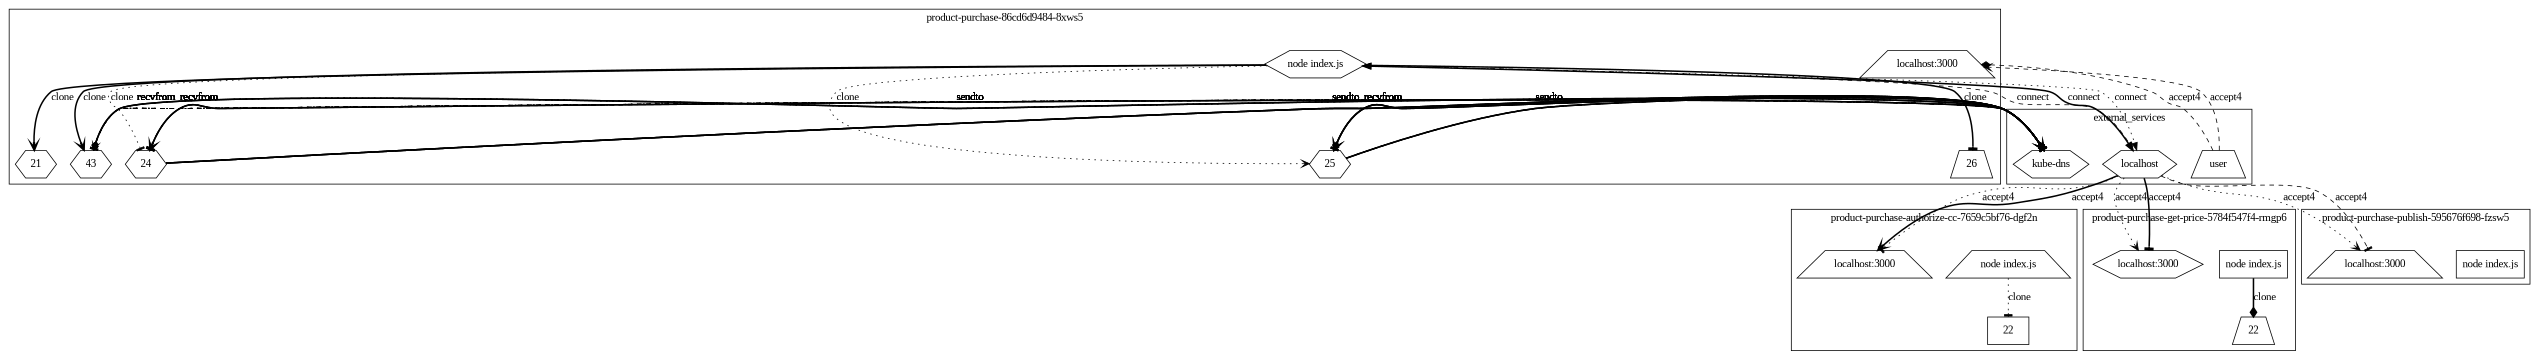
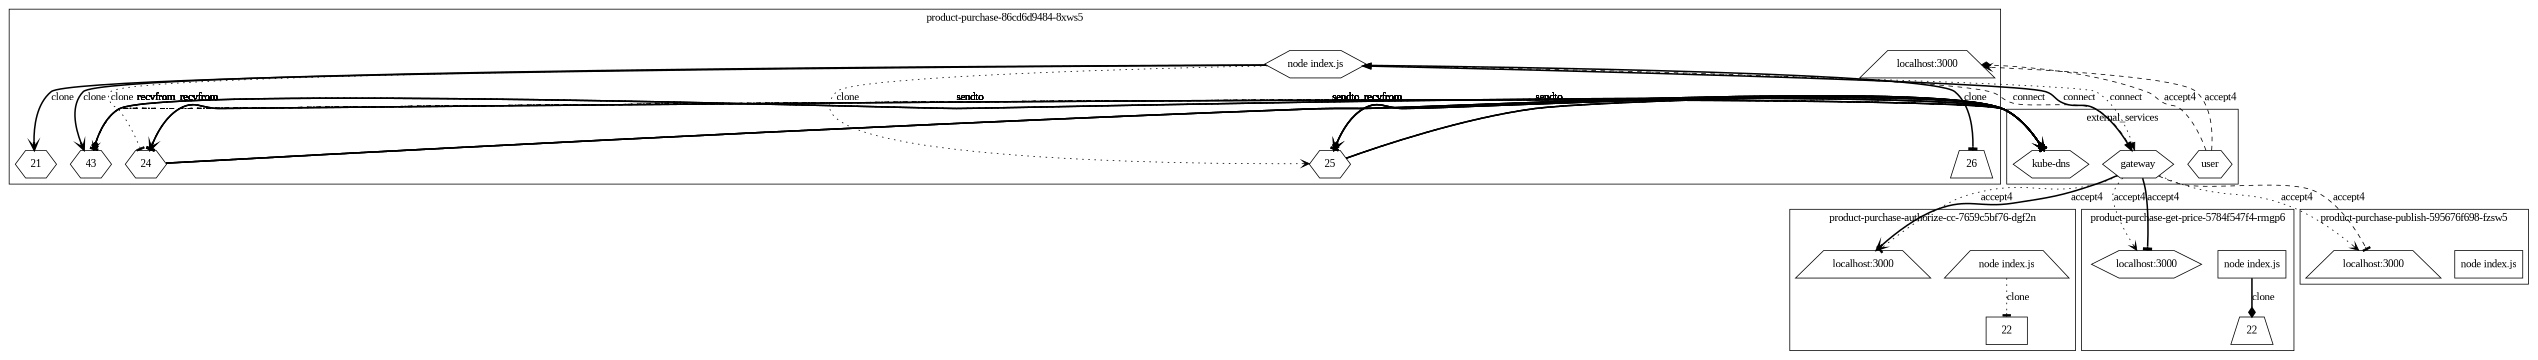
node "localhost": label "localhost" -> "gateway"
node "user": shape trapezium -> hexagon
